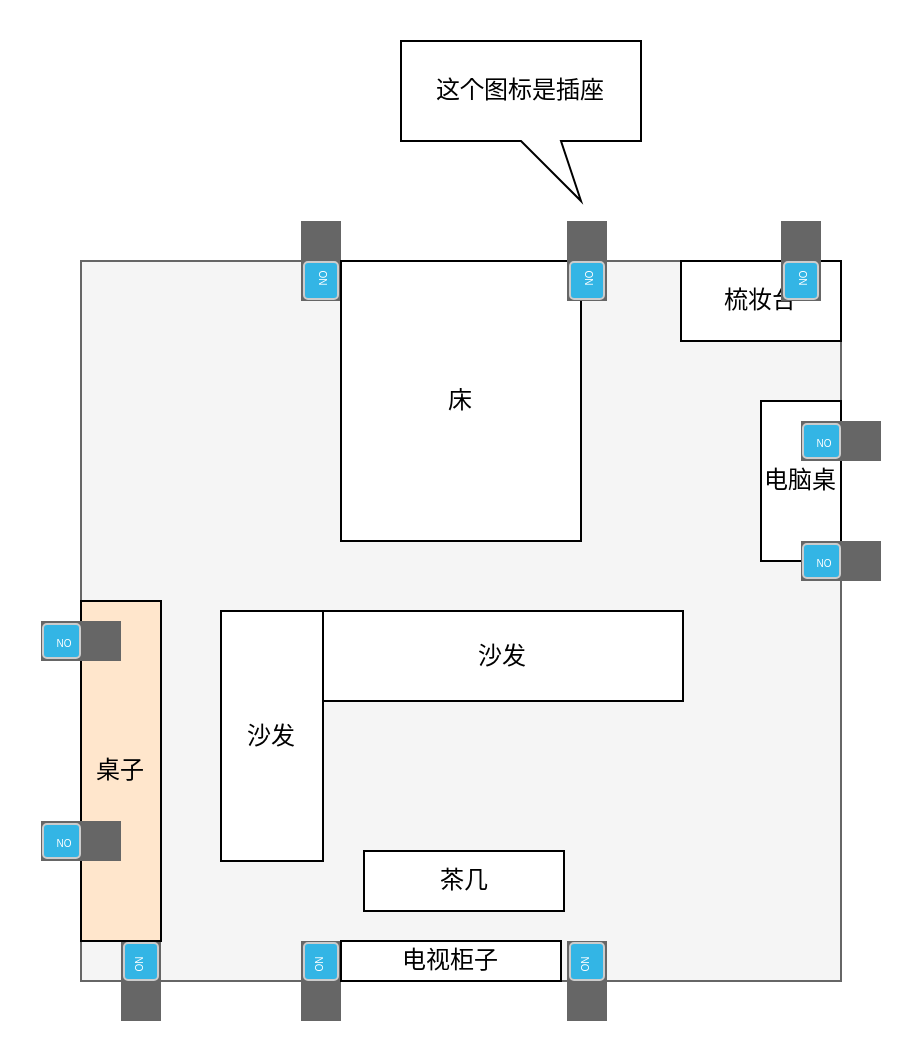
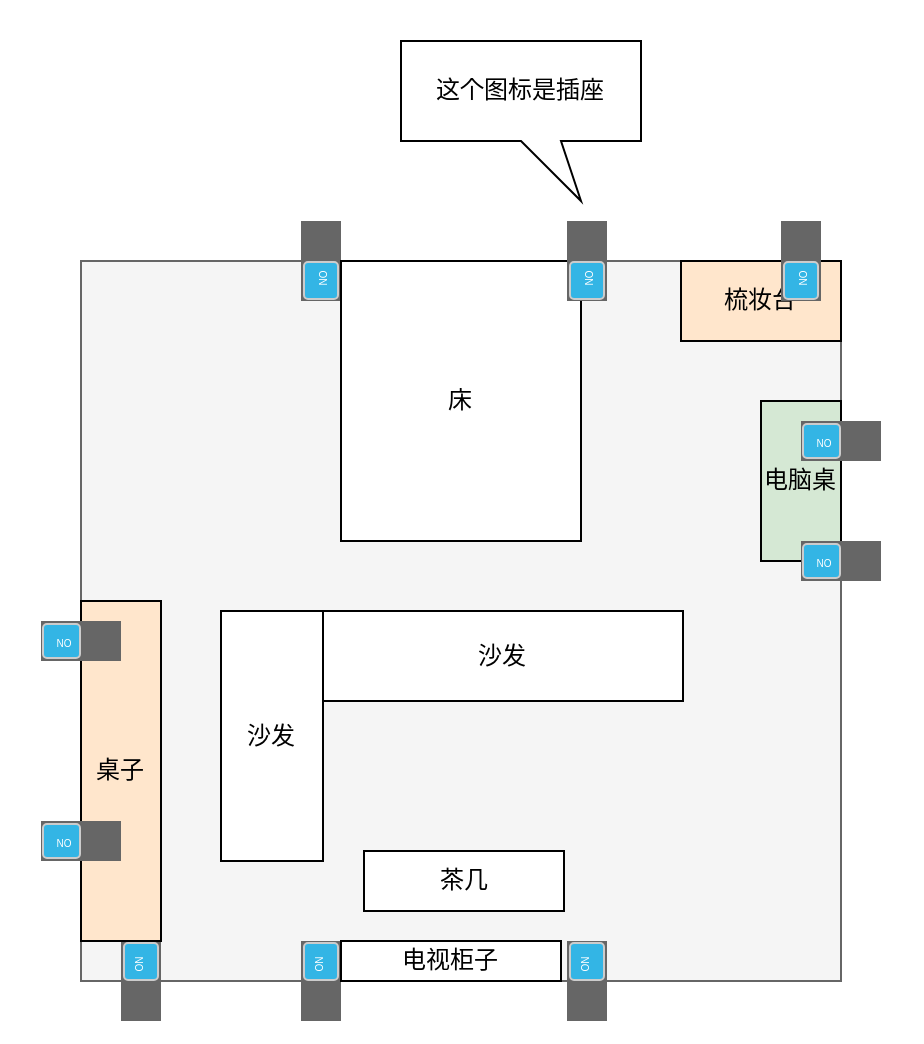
node "梳妆台": fillcolor #ffffff -> #ffe6cc
node "电脑桌": fillcolor #ffffff -> #d5e8d4
